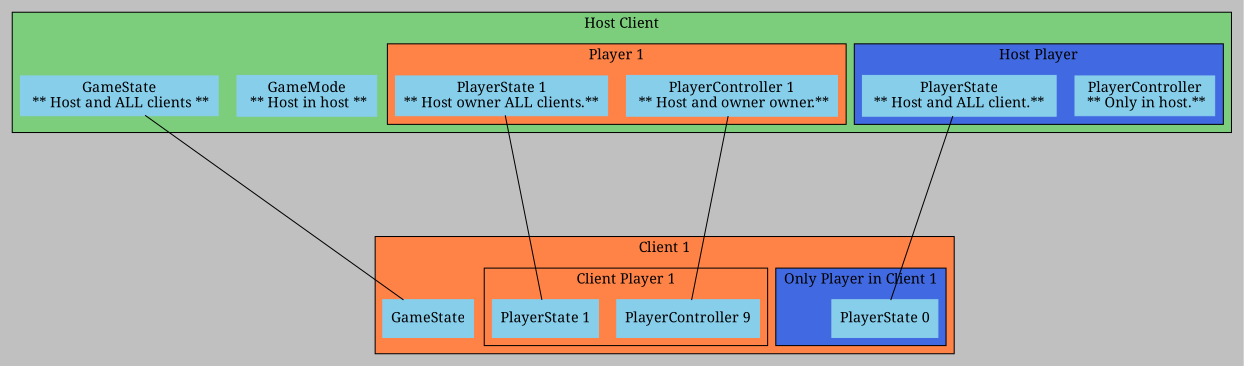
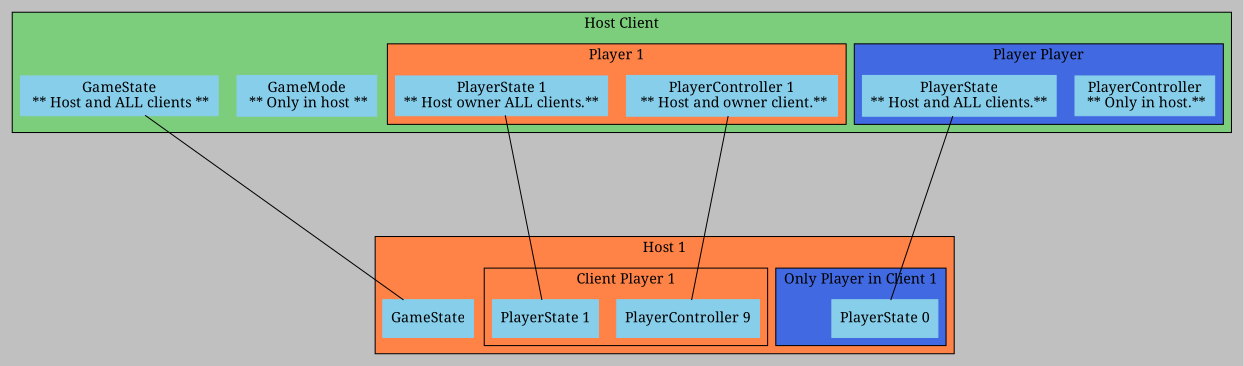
cluster "Host Player": label "Host Player" -> "Player Player"
node "GameMode ** Host in host **": label "GameMode ** Host in host **" -> "GameMode ** Only in host **"
node "PlayerController 1 ** Host and owner owner.**": label "PlayerController 1 ** Host and owner owner.**" -> "PlayerController 1 ** Host and owner client.**"
node "PlayerState ** Host and ALL client.**": label "PlayerState ** Host and ALL client.**" -> "PlayerState ** Host and ALL clients.**"
cluster "Client 1": label "Client 1" -> "Host 1"
